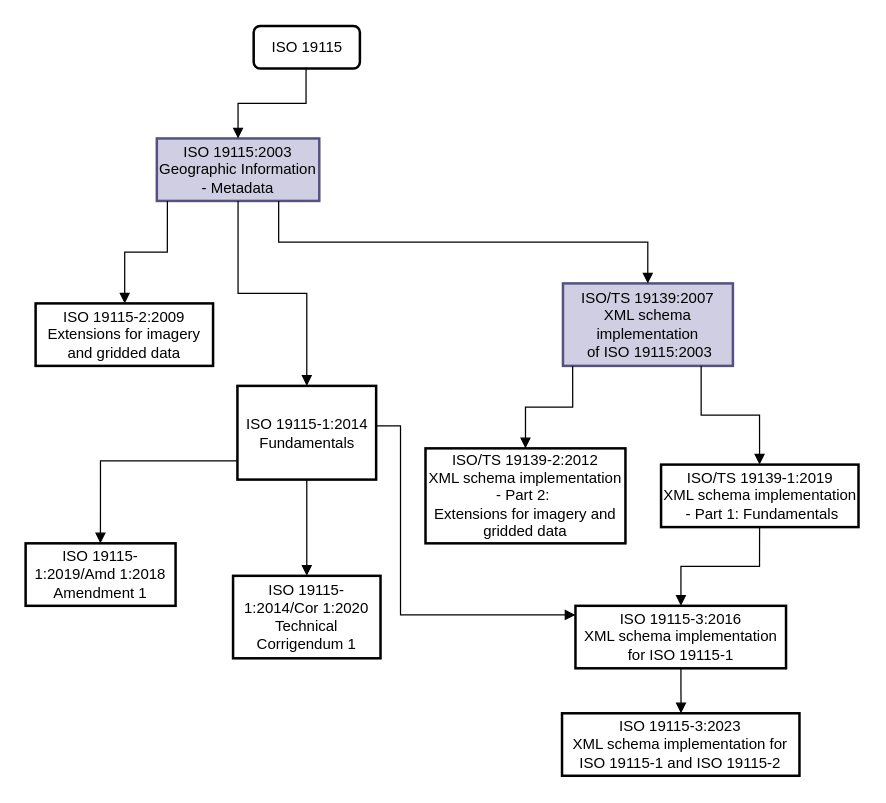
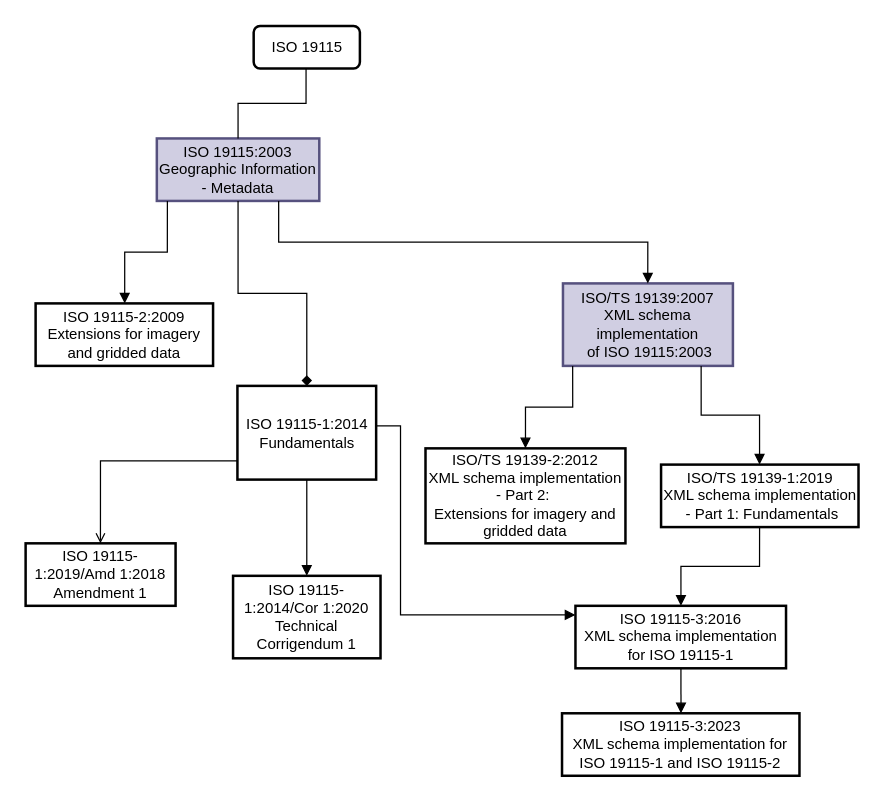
edge "ISO 19115" -> "ISO 19115:2003 Geographic Information - Metadata": arrowhead block -> none
edge "ISO 19115:2003 Geographic Information - Metadata" -> "ISO 19115-1:2014 Fundamentals": arrowhead block -> diamond
edge "ISO 19115-1:2014 Fundamentals" -> "ISO 19115-1:2019/Amd 1:2018 Amendment 1": arrowhead block -> open
